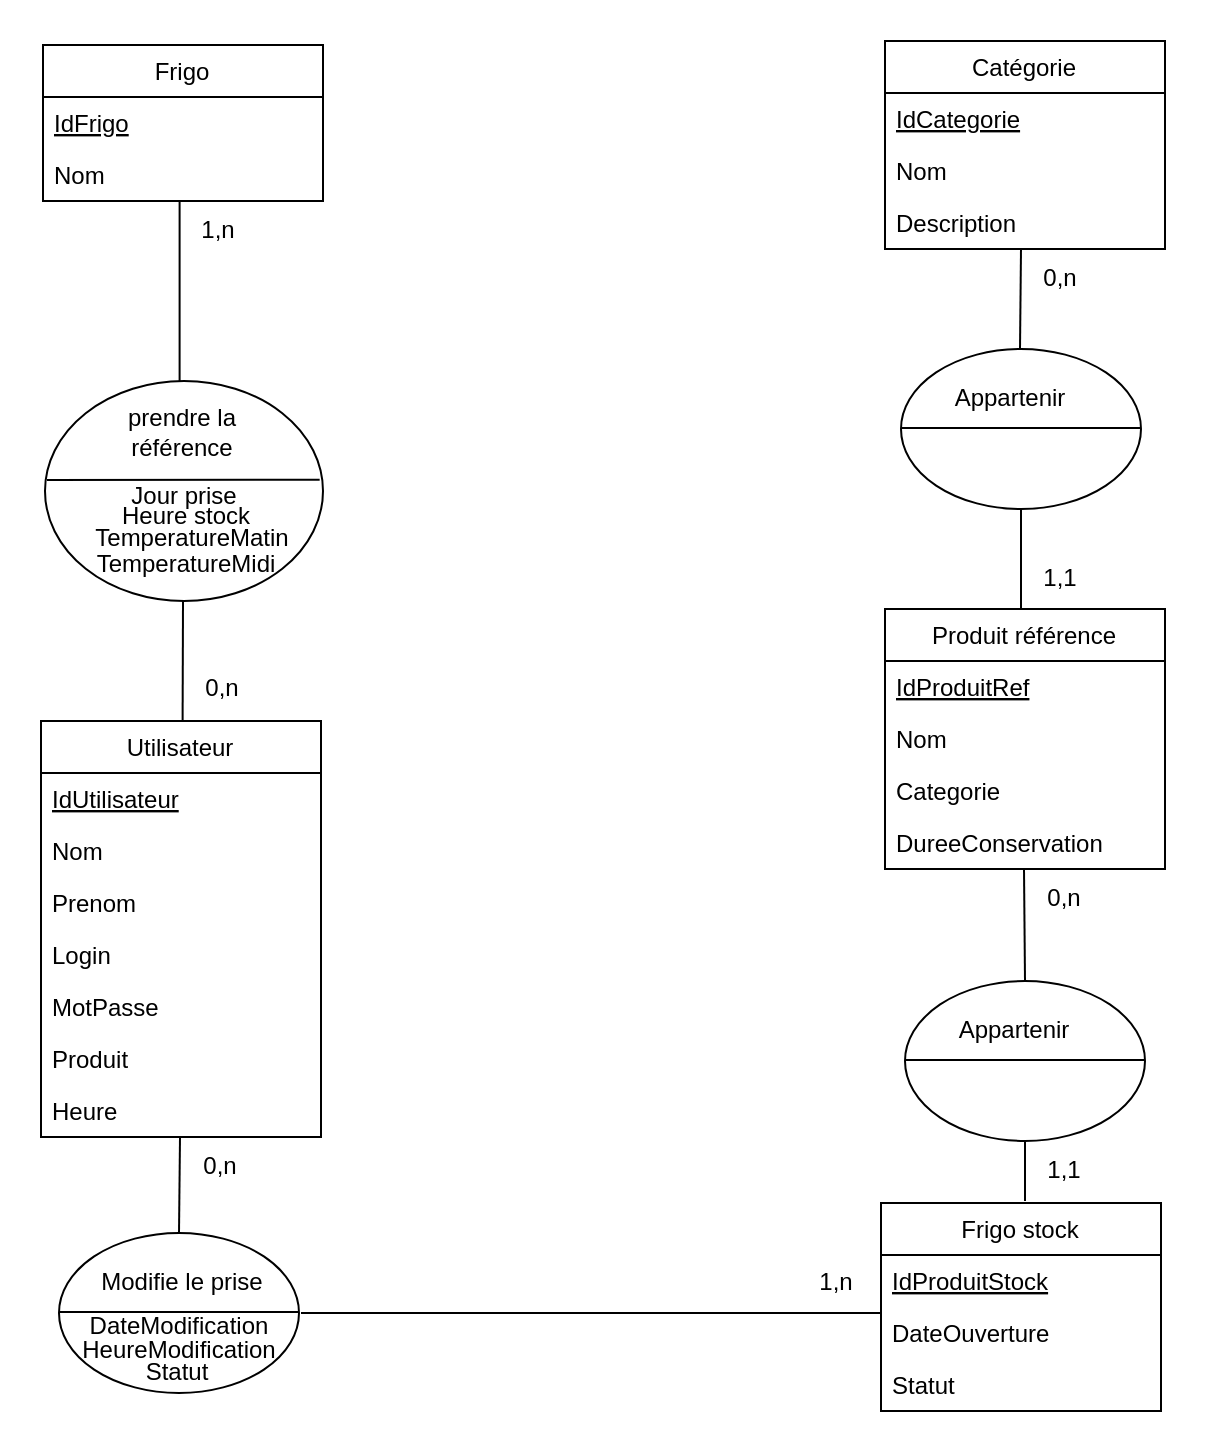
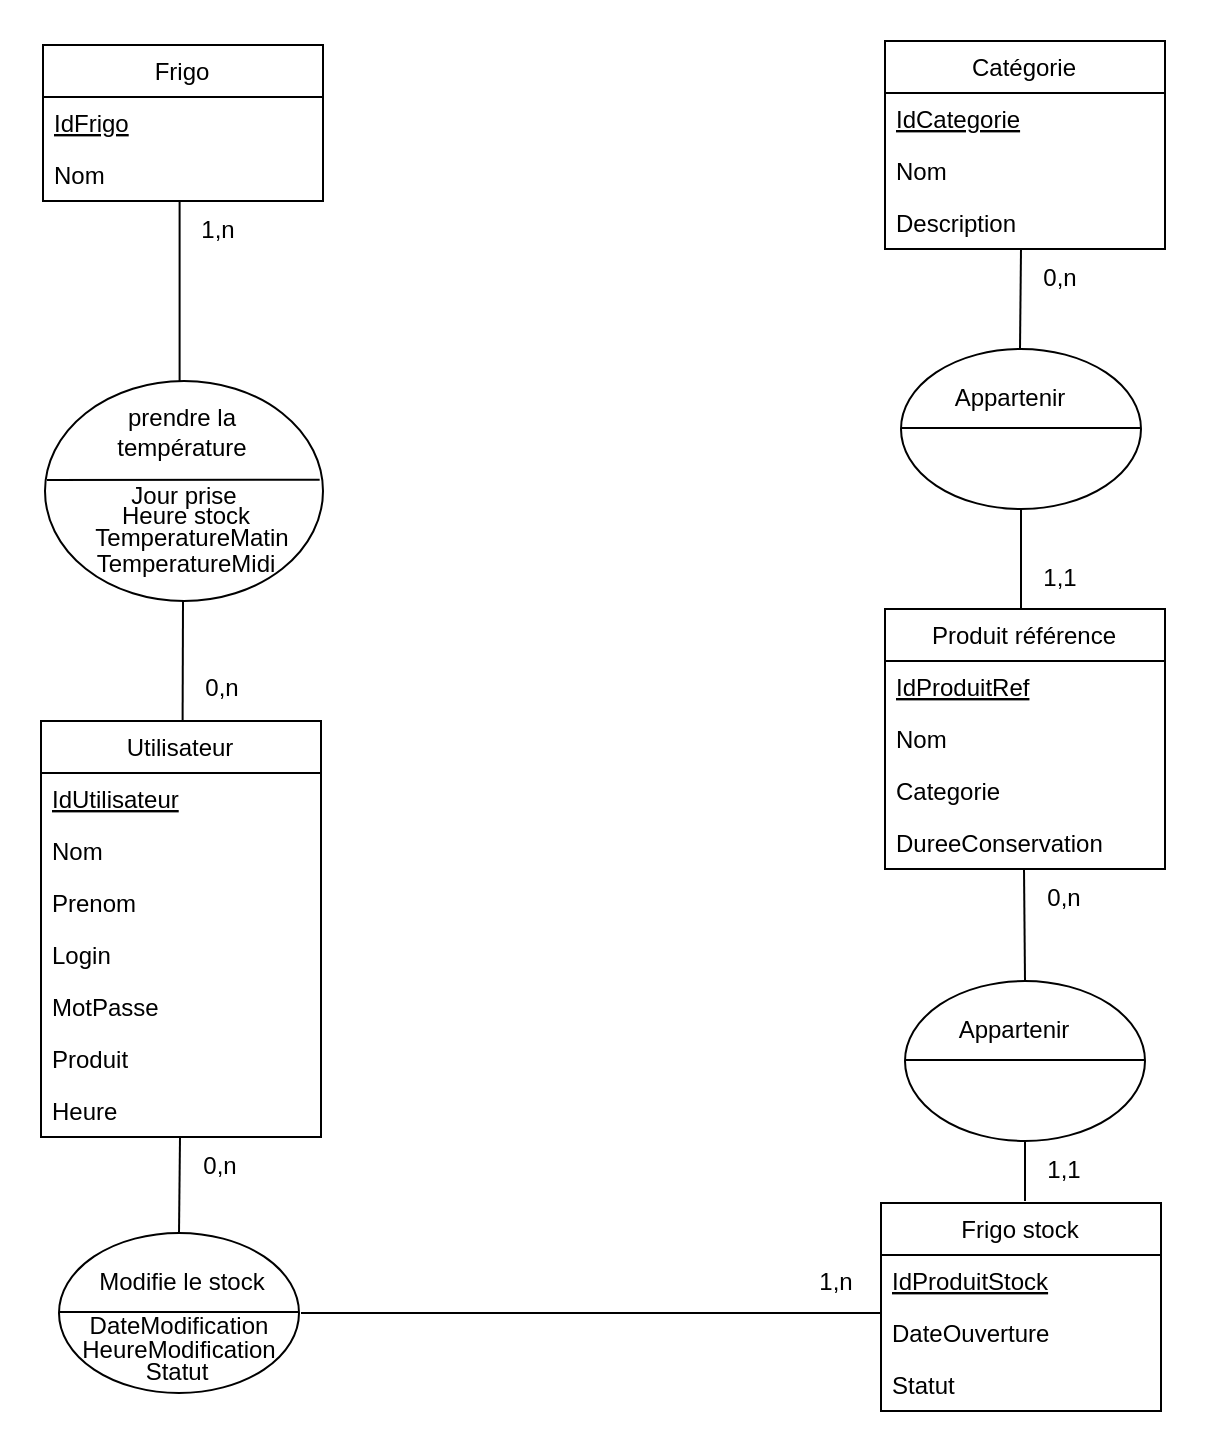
node "prendre la référence": label "prendre la référence" -> "prendre la température"
node "Modifie le prise": label "Modifie le prise" -> "Modifie le stock"
